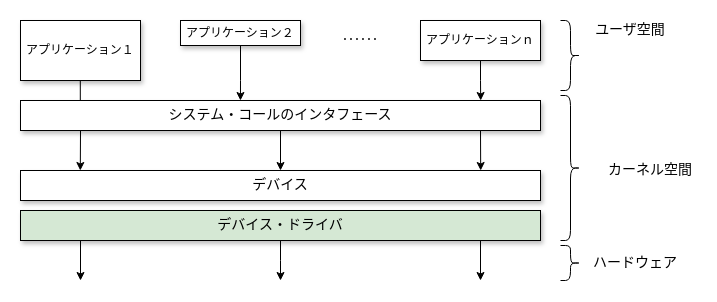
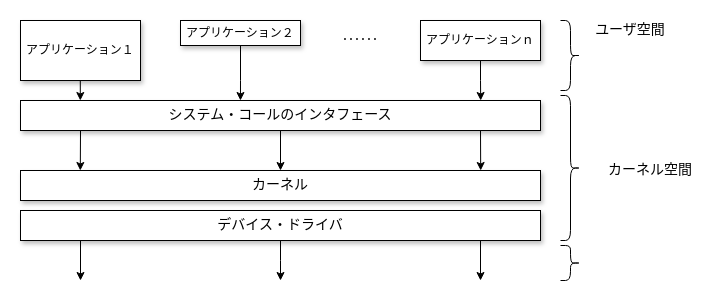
edge "アプリケーション１" -- "システム・コールのインタフェース": arrowhead none -> classic
node "デバイス": label "デバイス" -> "カーネル"
node "デバイス・ドライバ": fillcolor #d5e8d4 -> #ffffff
node "ハードウェア": removed
